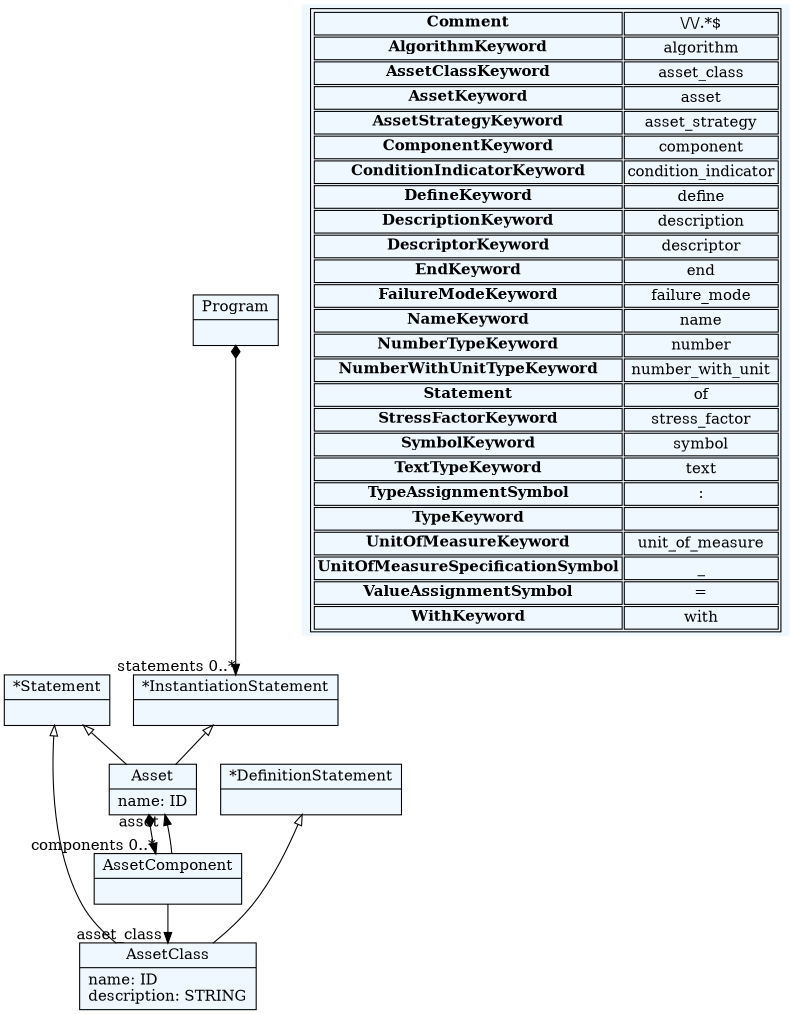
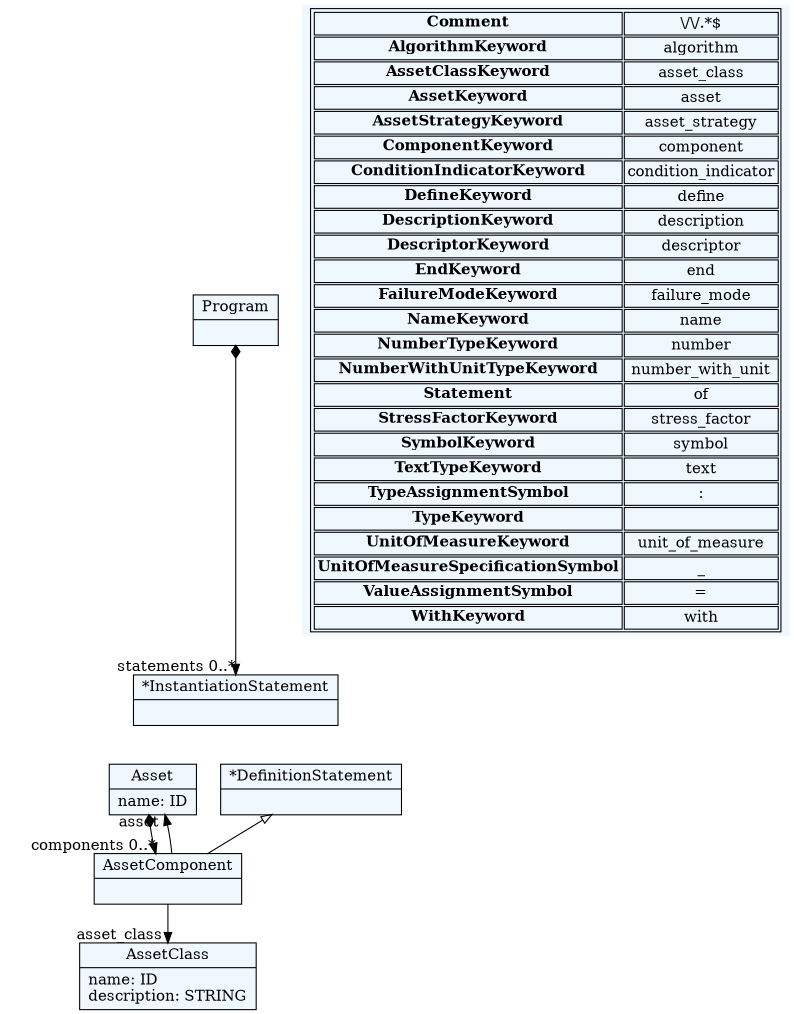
node "*Statement": removed
edge "Asset" -> "*InstantiationStatement": removed
edge "AssetClass" -> "*DefinitionStatement": now "AssetComponent" -> "*DefinitionStatement"
